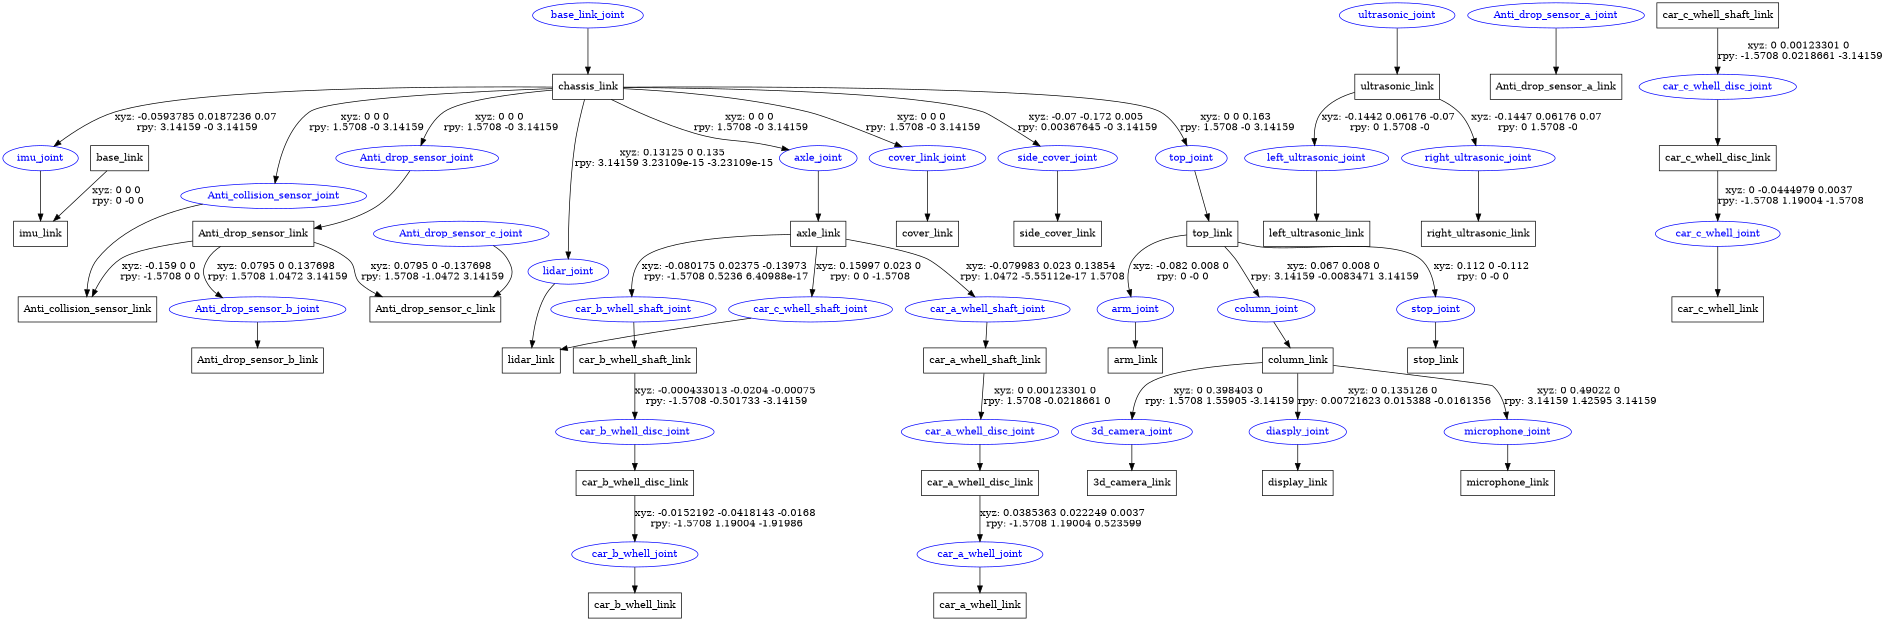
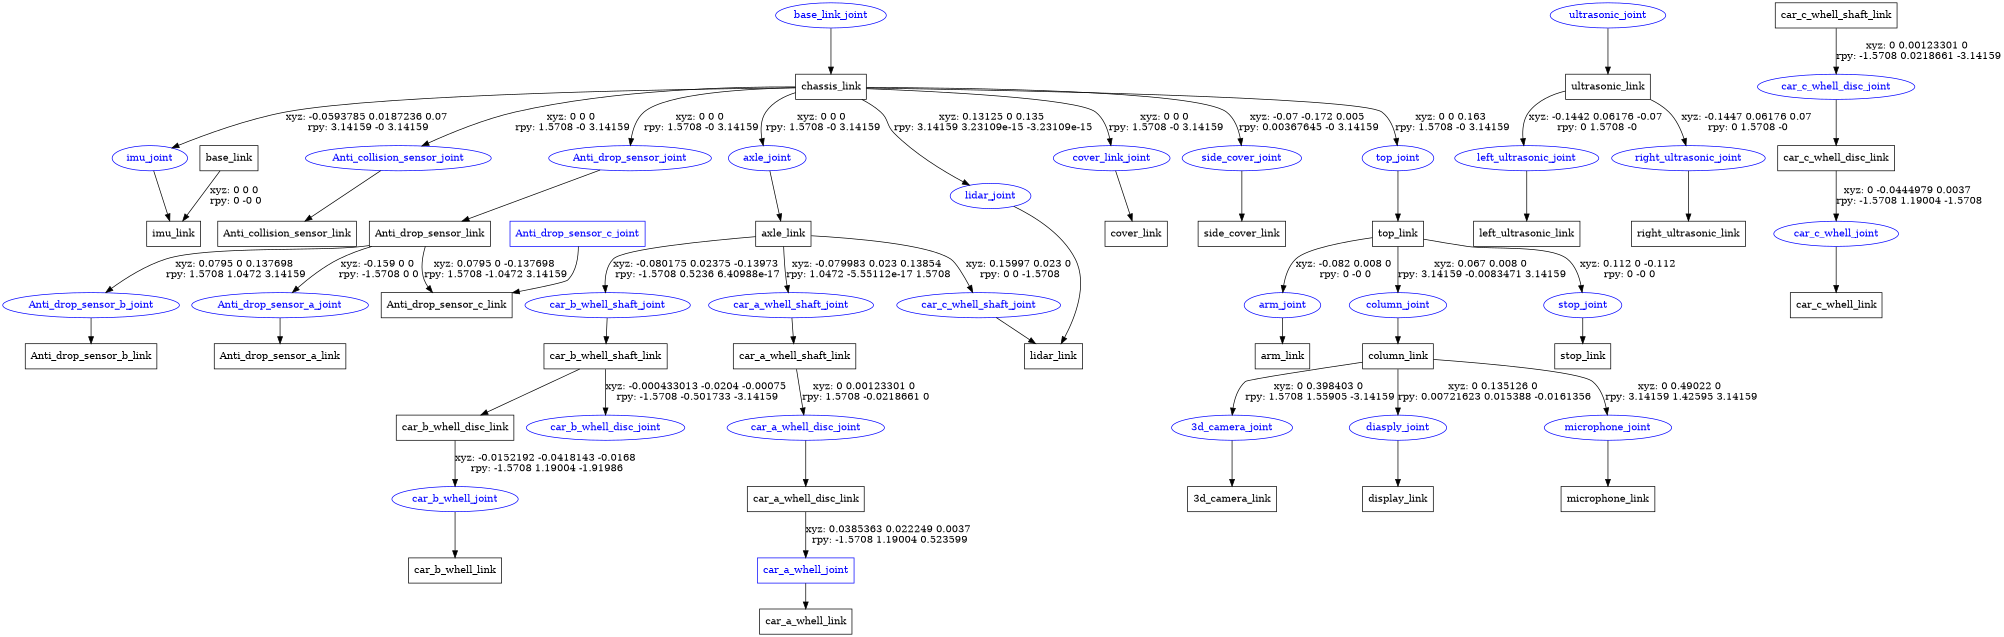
node "Anti_drop_sensor_c_joint": shape ellipse -> box
edge "Anti_drop_sensor_link" -> "Anti_collision_sensor_link": now "Anti_drop_sensor_link" -> "Anti_drop_sensor_a_joint"
edge "car_b_whell_disc_joint" -> "car_b_whell_disc_link": now "car_b_whell_shaft_link" -> "car_b_whell_disc_link"
node "car_a_whell_joint": shape ellipse -> box
